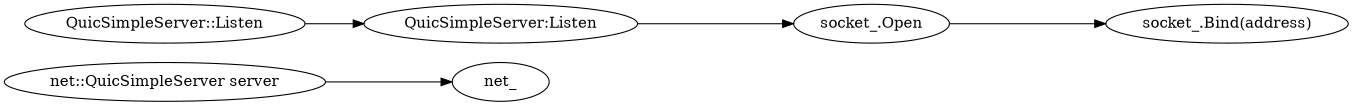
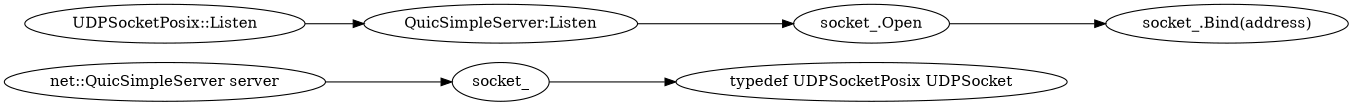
node "QuicSimpleServer::Listen": label "QuicSimpleServer::Listen" -> "UDPSocketPosix::Listen"
node "net_": label "net_" -> "socket_"
node "typedef UDPSocketPosix UDPSocket": added
